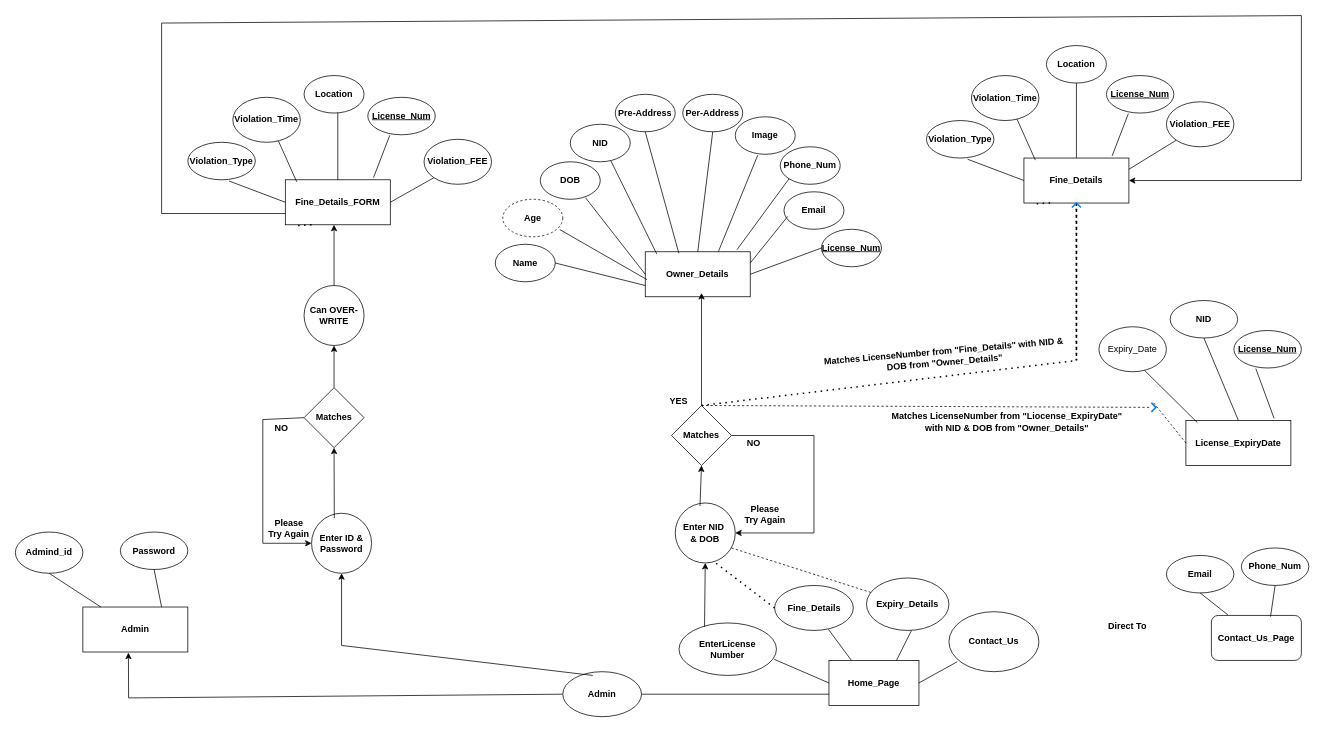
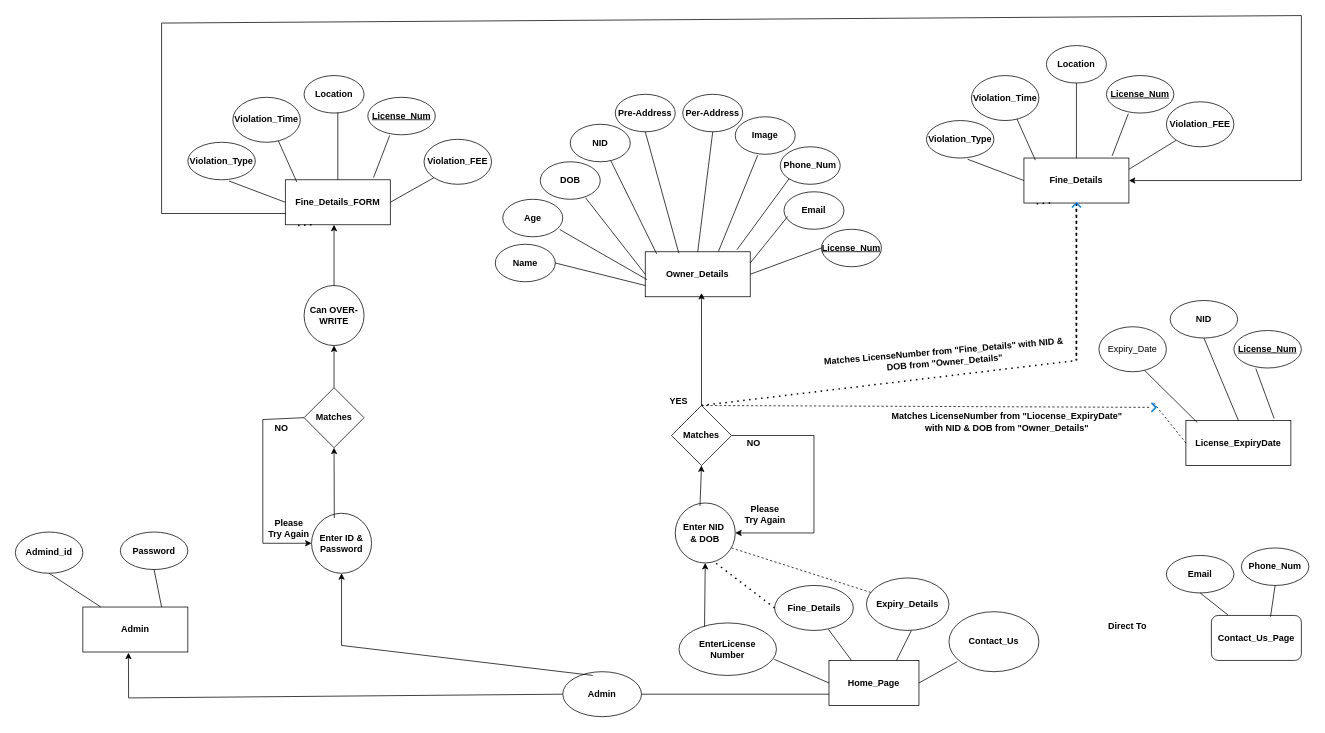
node "Age": style dashed -> solid
